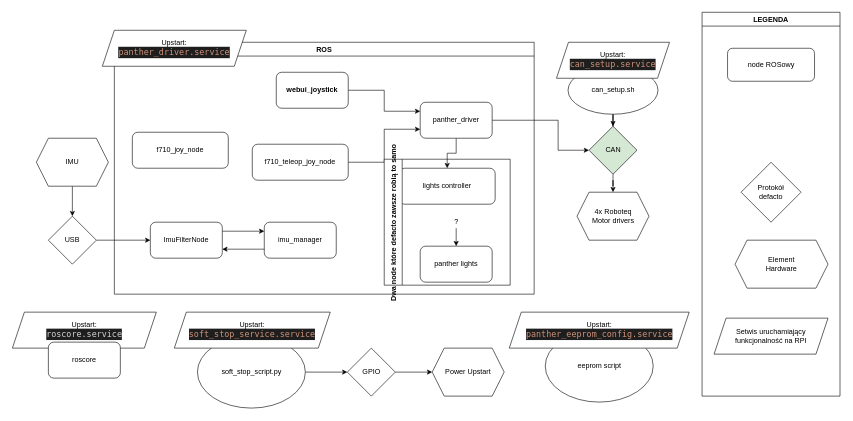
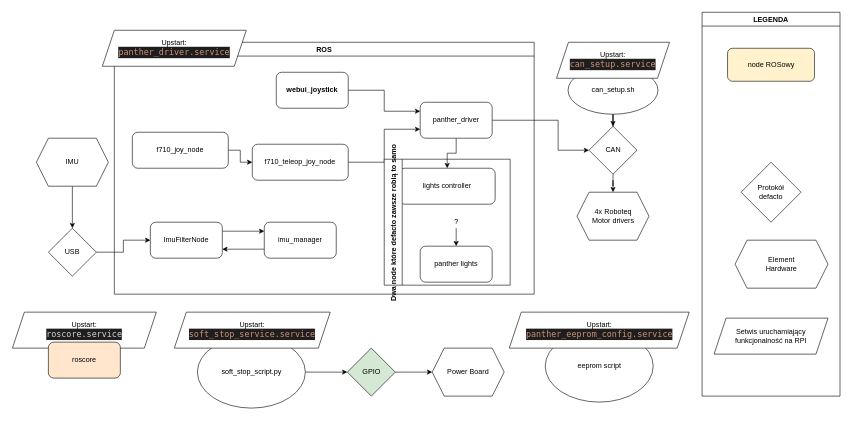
node "node ROSowy": fillcolor #ffffff -> #fff2cc
node "CAN": fillcolor #d5e8d4 -> #ffffff
edge "f710_joy_node" -> "f710_teleop_joy_node": added
node "USB": moved (72, 240) -> (72, 252)
node "roscore": fillcolor #ffffff -> #ffe6cc
node "GPIO": fillcolor #ffffff -> #d5e8d4
node "Power Upstart": label "Power Upstart" -> "Power Board"
